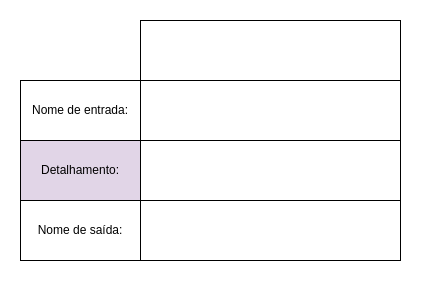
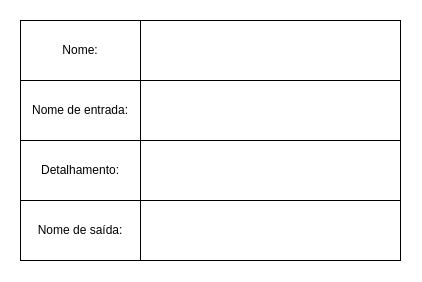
node "Nome:": added
node "Detalhamento:": fillcolor #e1d5e7 -> #ffffff
